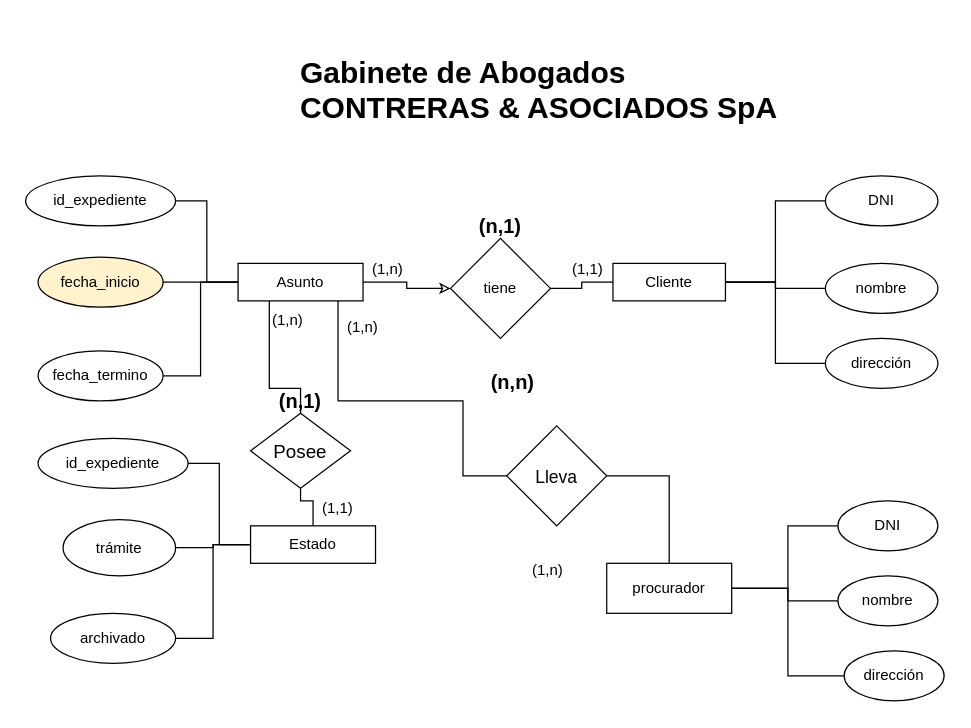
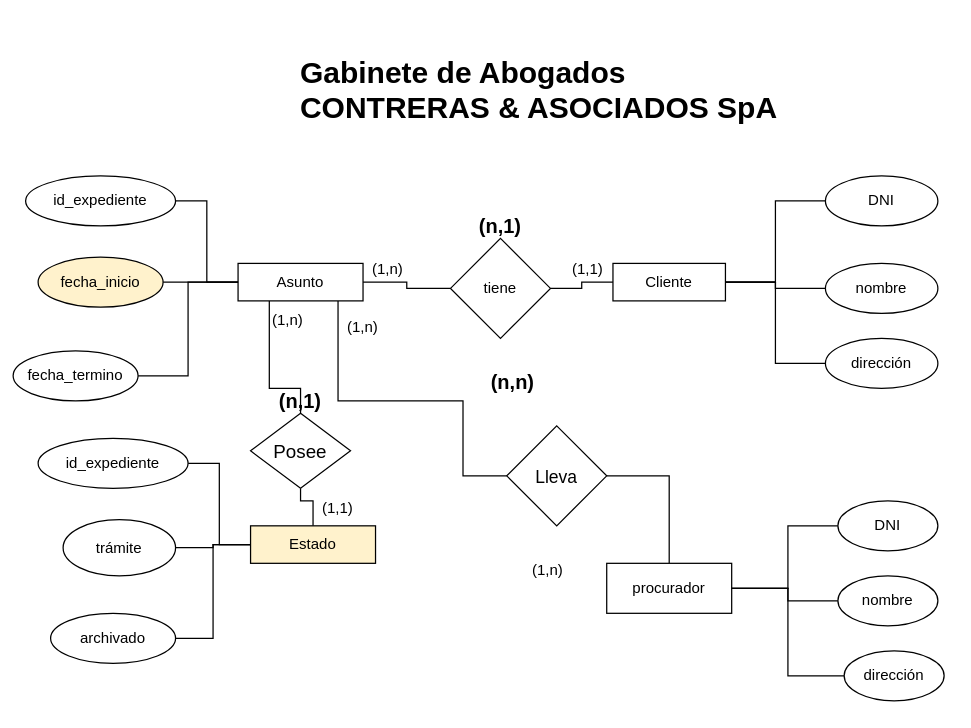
edge "Asunto" -> "tiene": arrowhead classic -> none
node "fecha_termino": moved (101, 376) -> (76, 376)
node "Estado": fillcolor #ffffff -> #fff2cc
